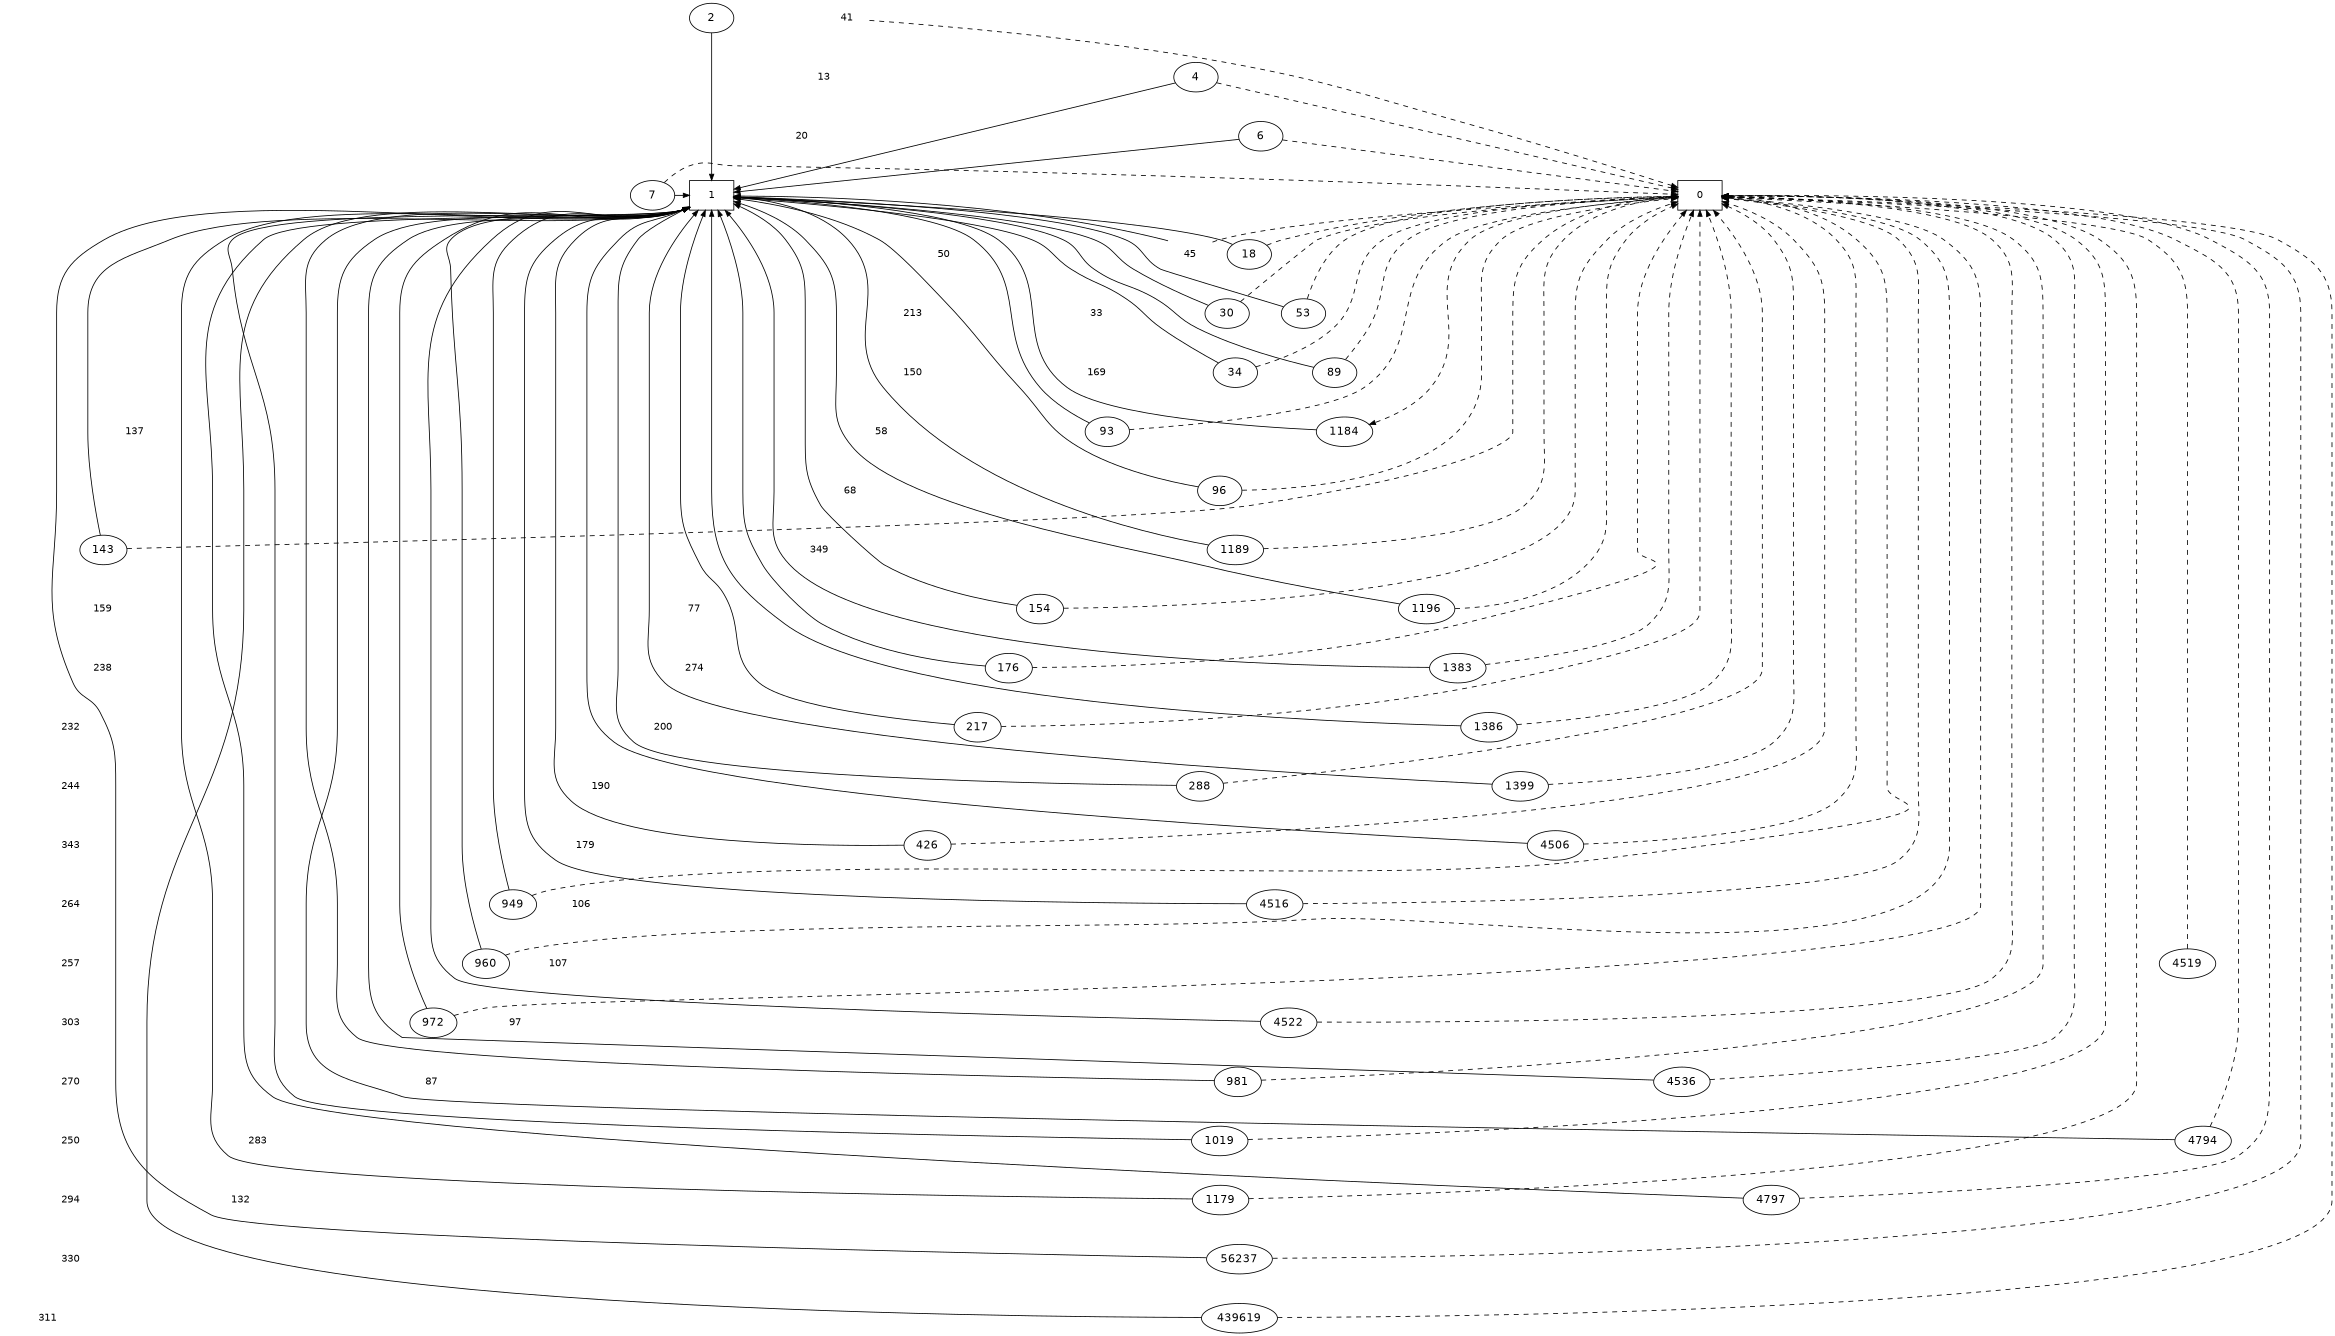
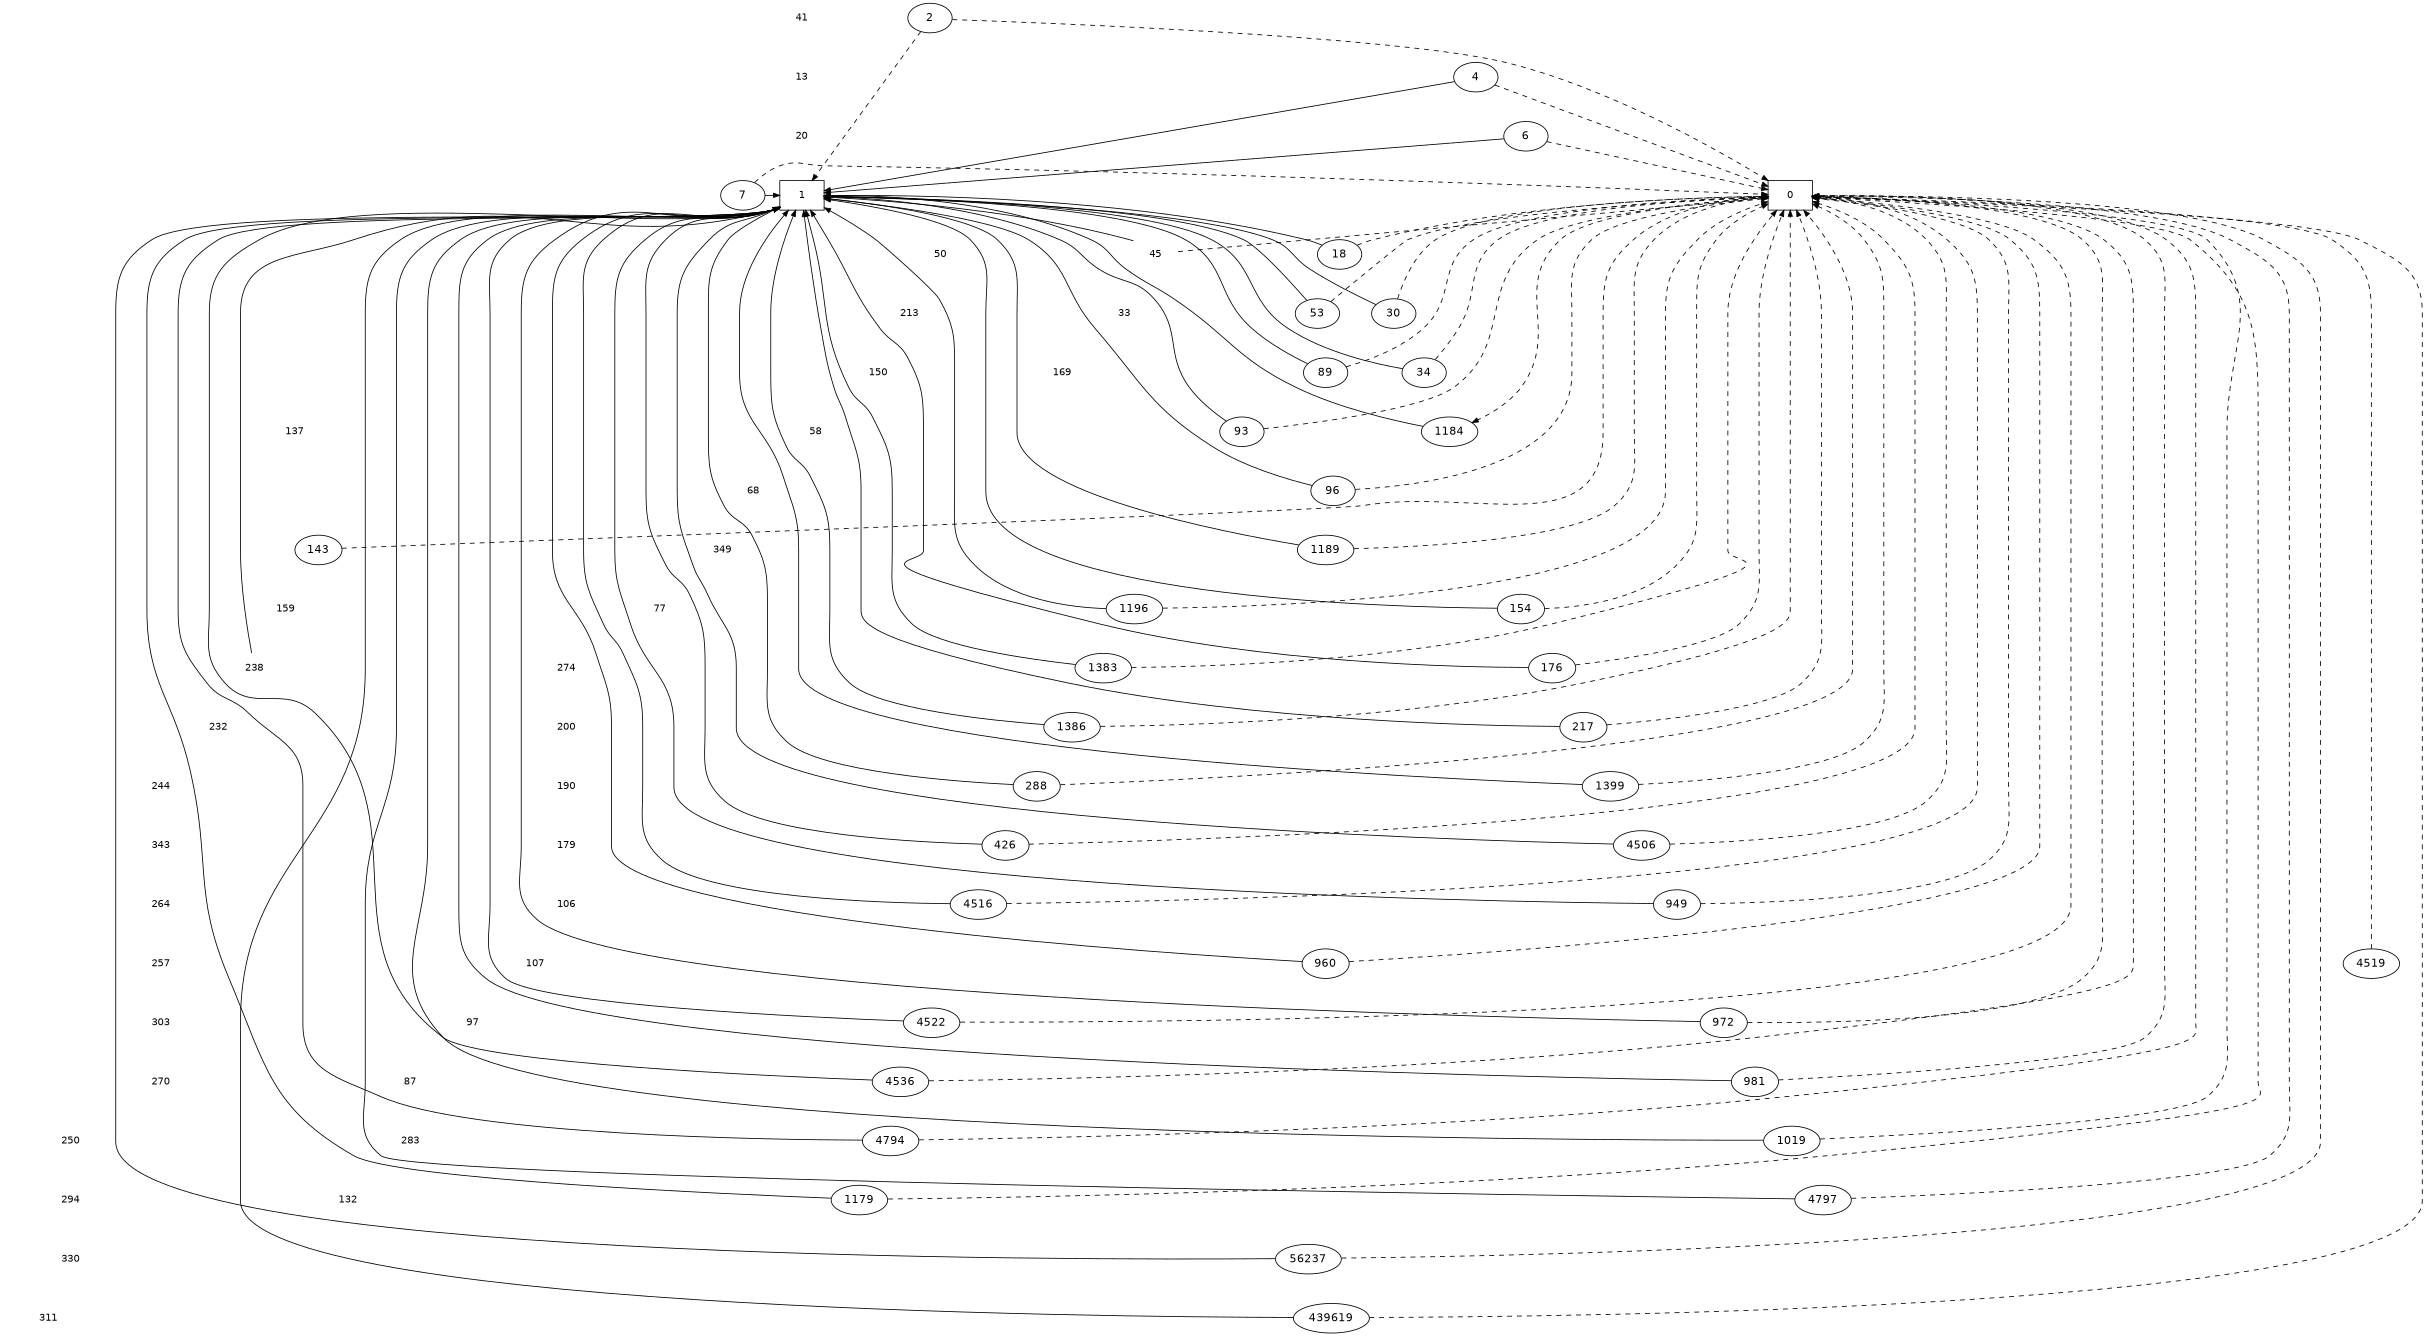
edge "41" -> "0": now "2" -> "0"
edge "2" -> "1": style solid -> dashed
edge "143" -> "1": now "238" -> "1"
